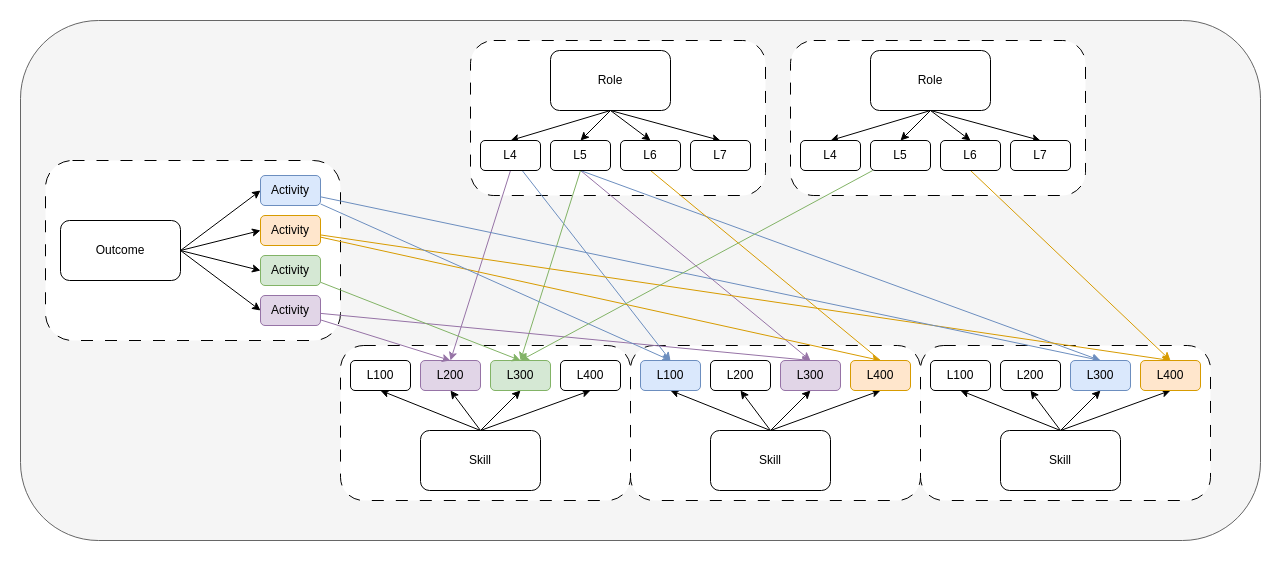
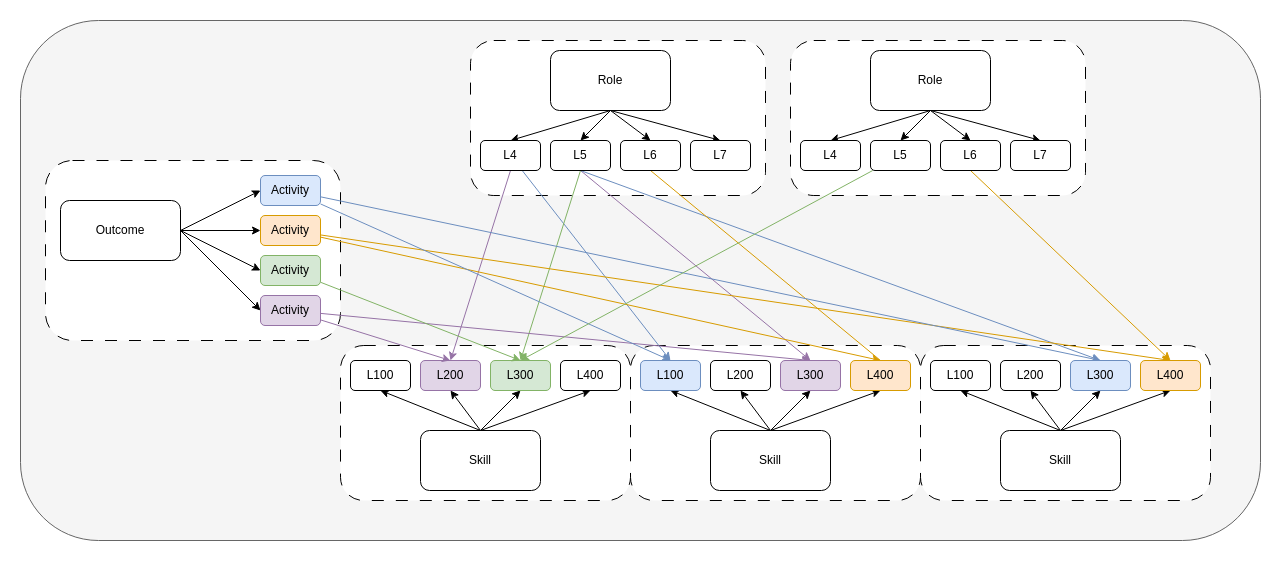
node "Outcome": moved (121, 251) -> (121, 231)
